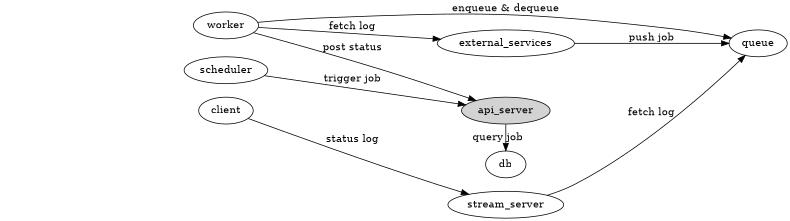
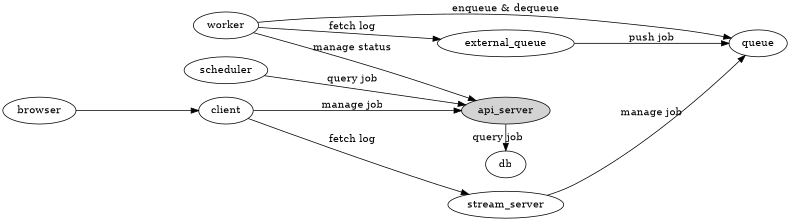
node "external_services": label "external_services" -> "external_queue"
edge "worker" -> "api_server": label "post status" -> "manage status"
edge "scheduler" -> "api_server": label "trigger job" -> "query job"
node "browser": added
edge "client" -> "api_server": added, label "manage job"
edge "stream_server" -> "queue": label "fetch log" -> "manage job"
edge "client" -> "stream_server": label "status log" -> "fetch log"
